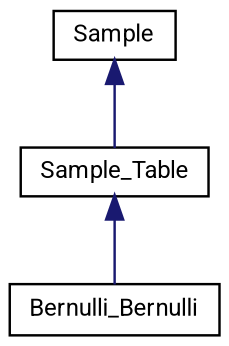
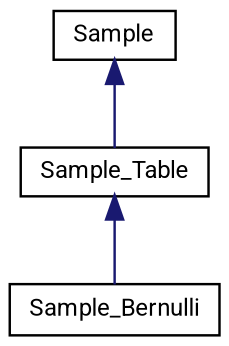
node "Bernulli_Bernulli": label "Bernulli_Bernulli" -> "Sample_Bernulli"
